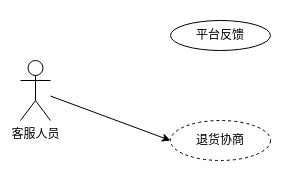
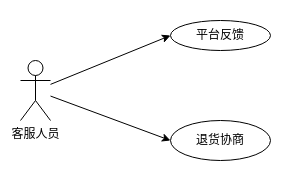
edge "客服人员" -> "平台反馈": added
node "退货协商": style dashed -> solid
